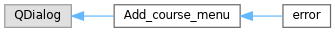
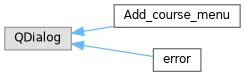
edge "error" -> "Add_course_menu": now "error" -> "QDialog"
